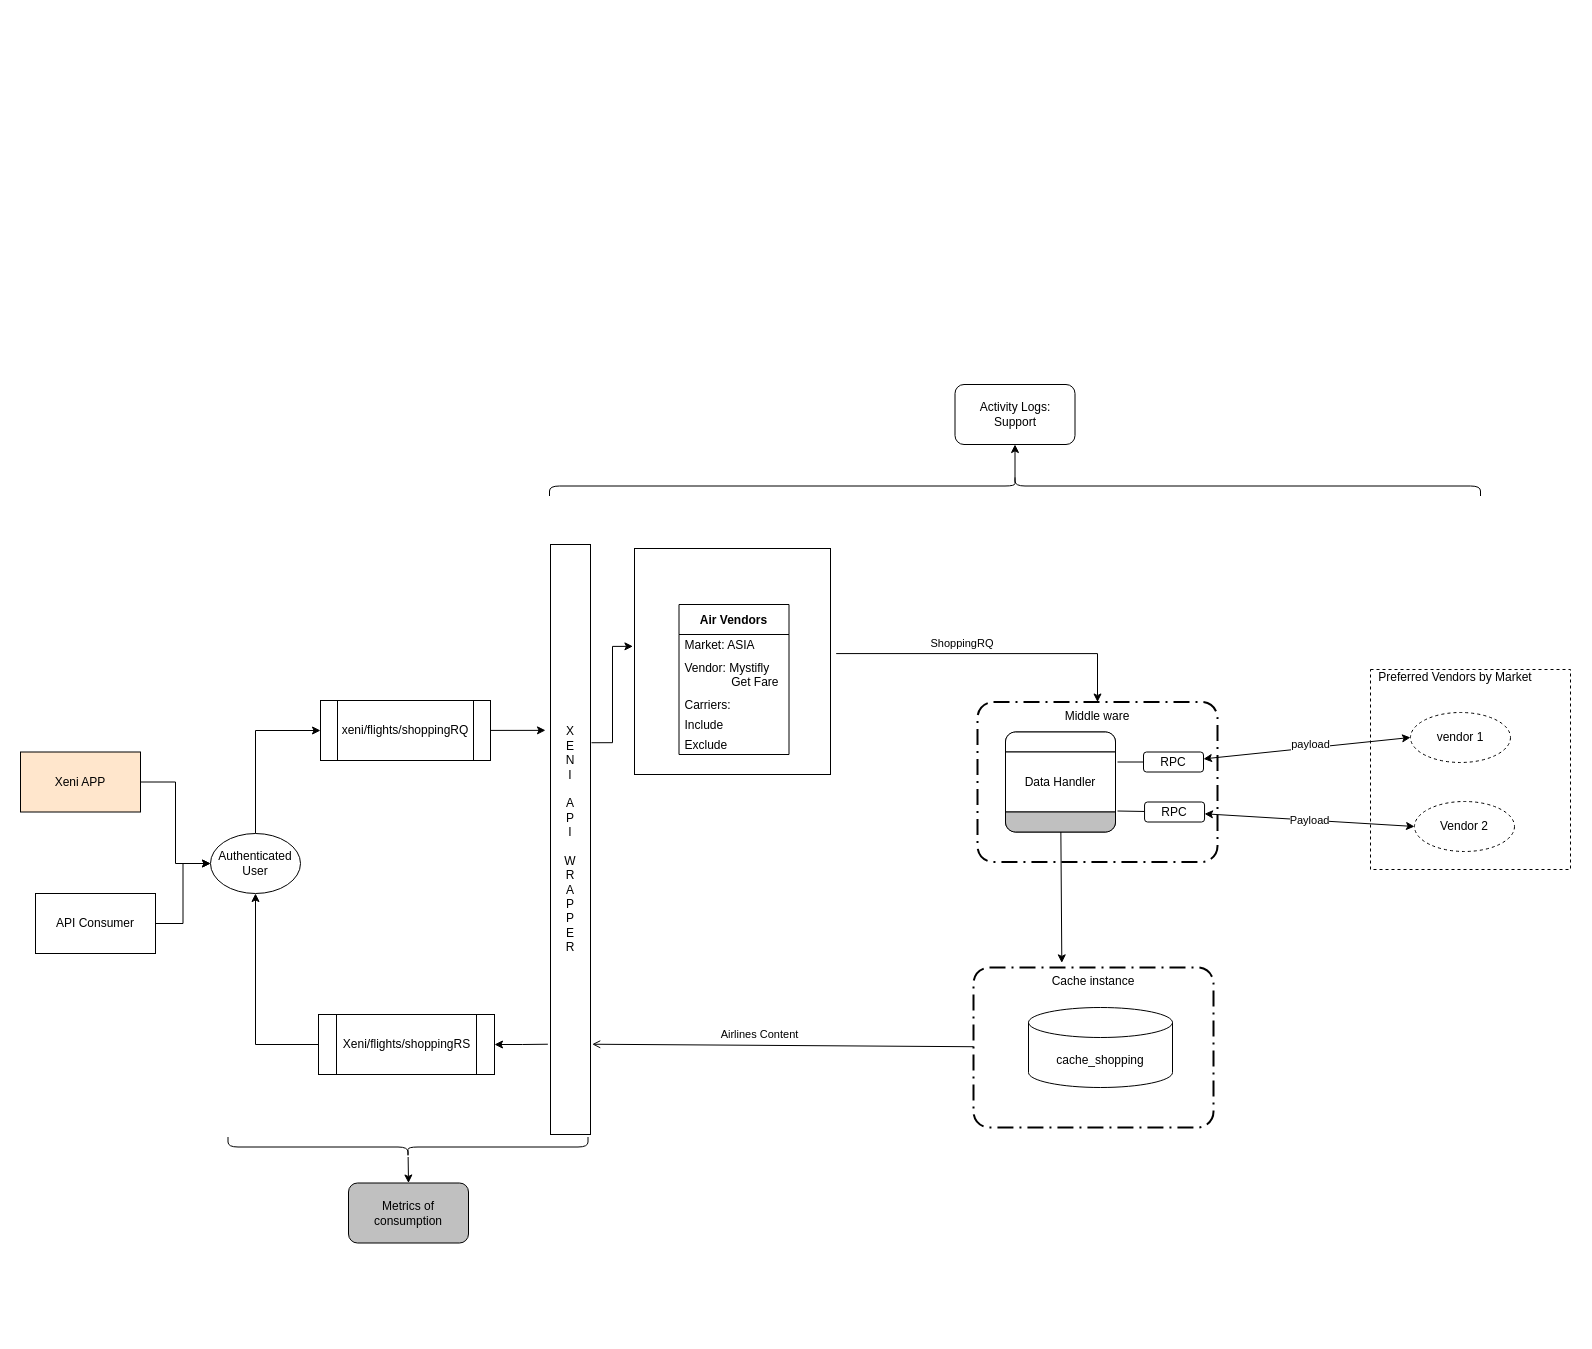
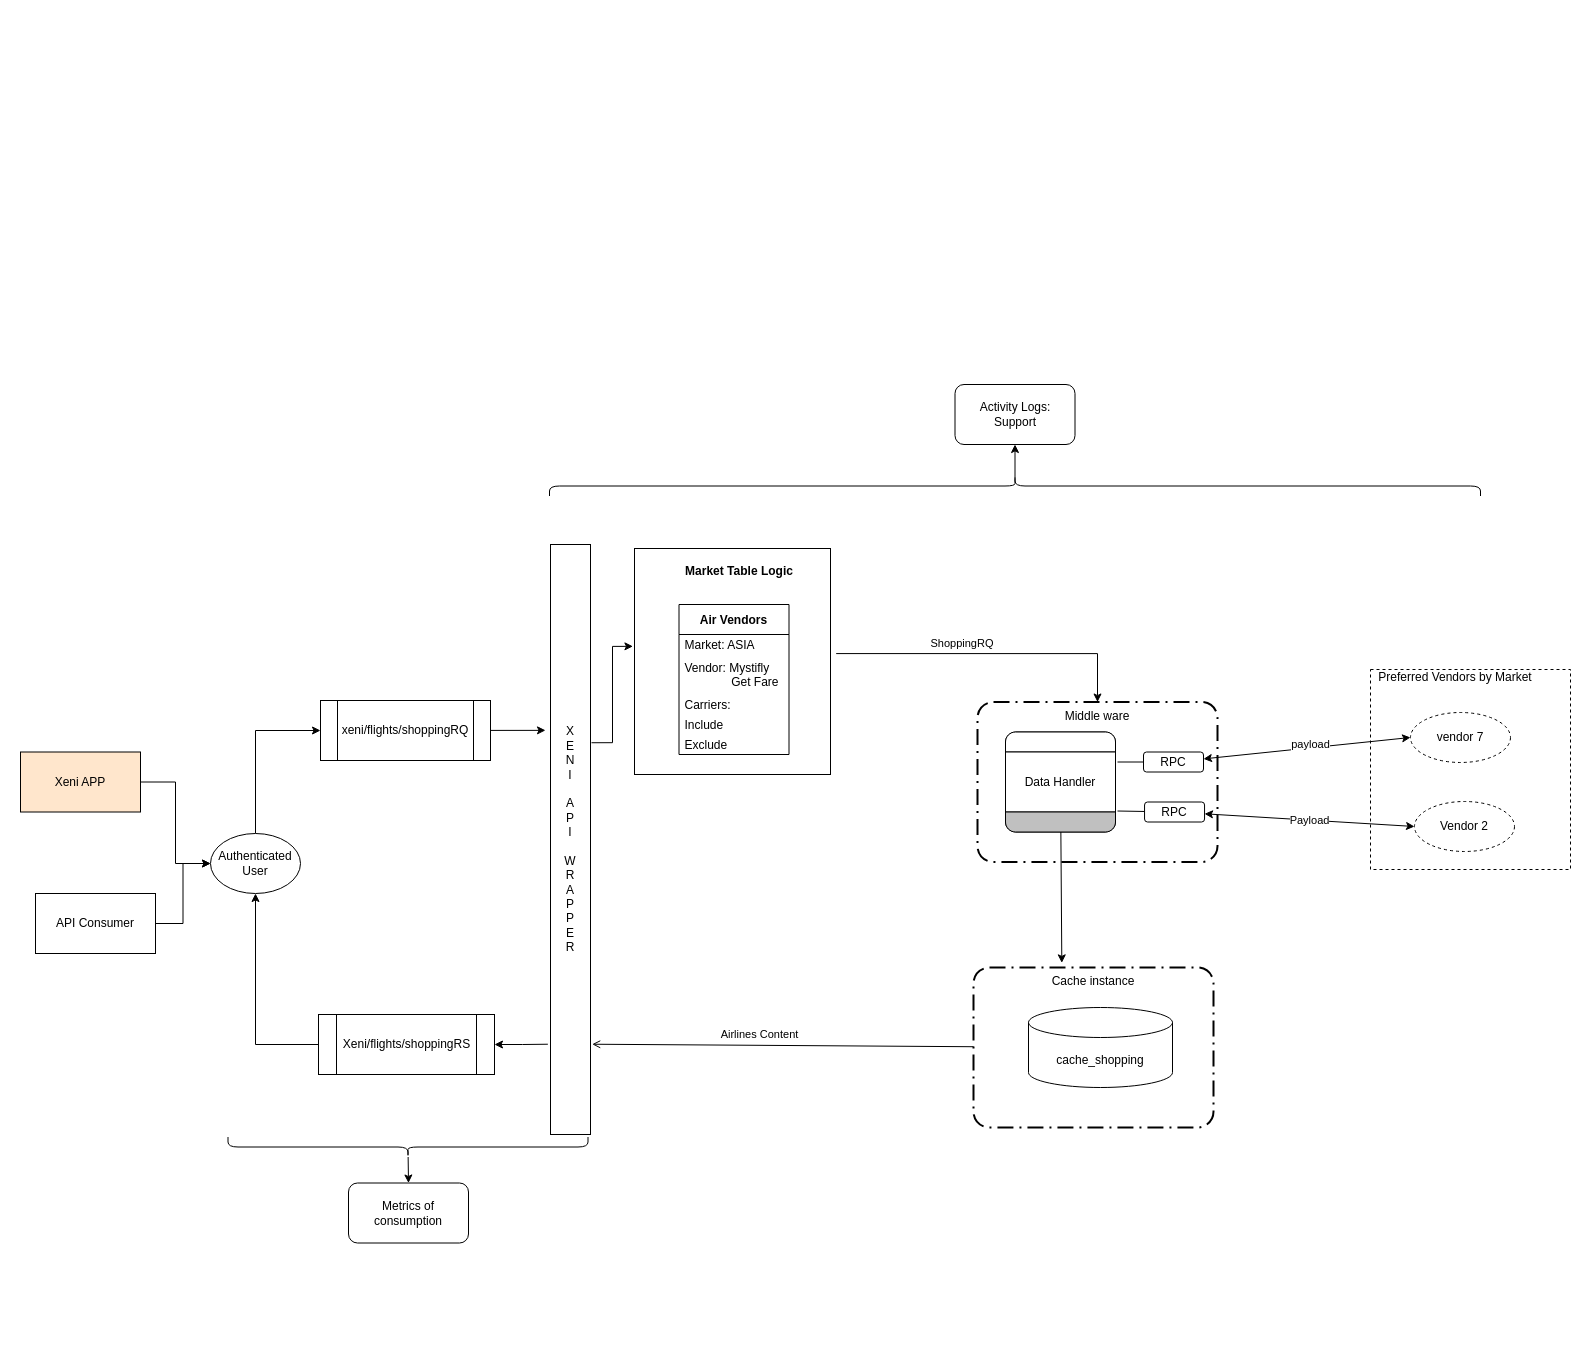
node "Market Table Logic": added
node "vendor 1": label "vendor 1" -> "vendor 7"
node "Metrics of consumption": fillcolor #c0c0c0 -> #ffffff
